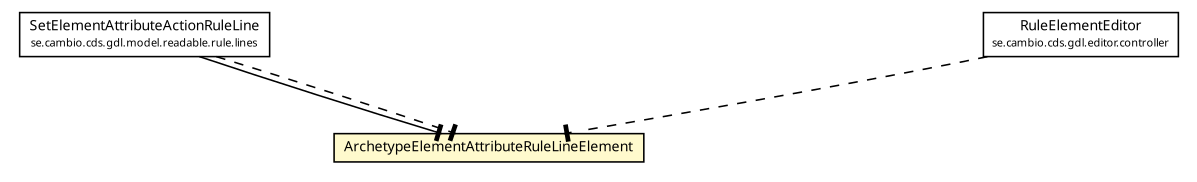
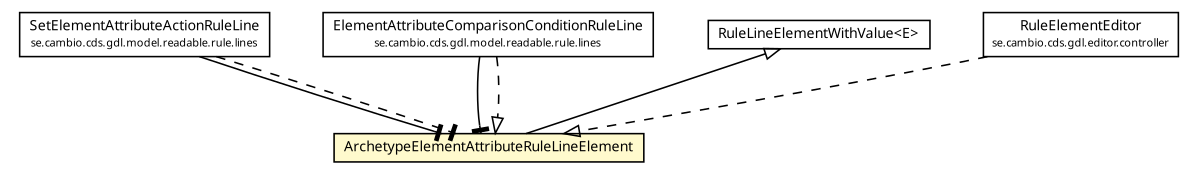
node "ElementAttributeComparisonConditionRuleLine": added
node "RuleLineElementWithValue<E>": added
edge "RuleElementEditor" -> "ArchetypeElementAttributeRuleLineElement": arrowhead tee -> onormal
